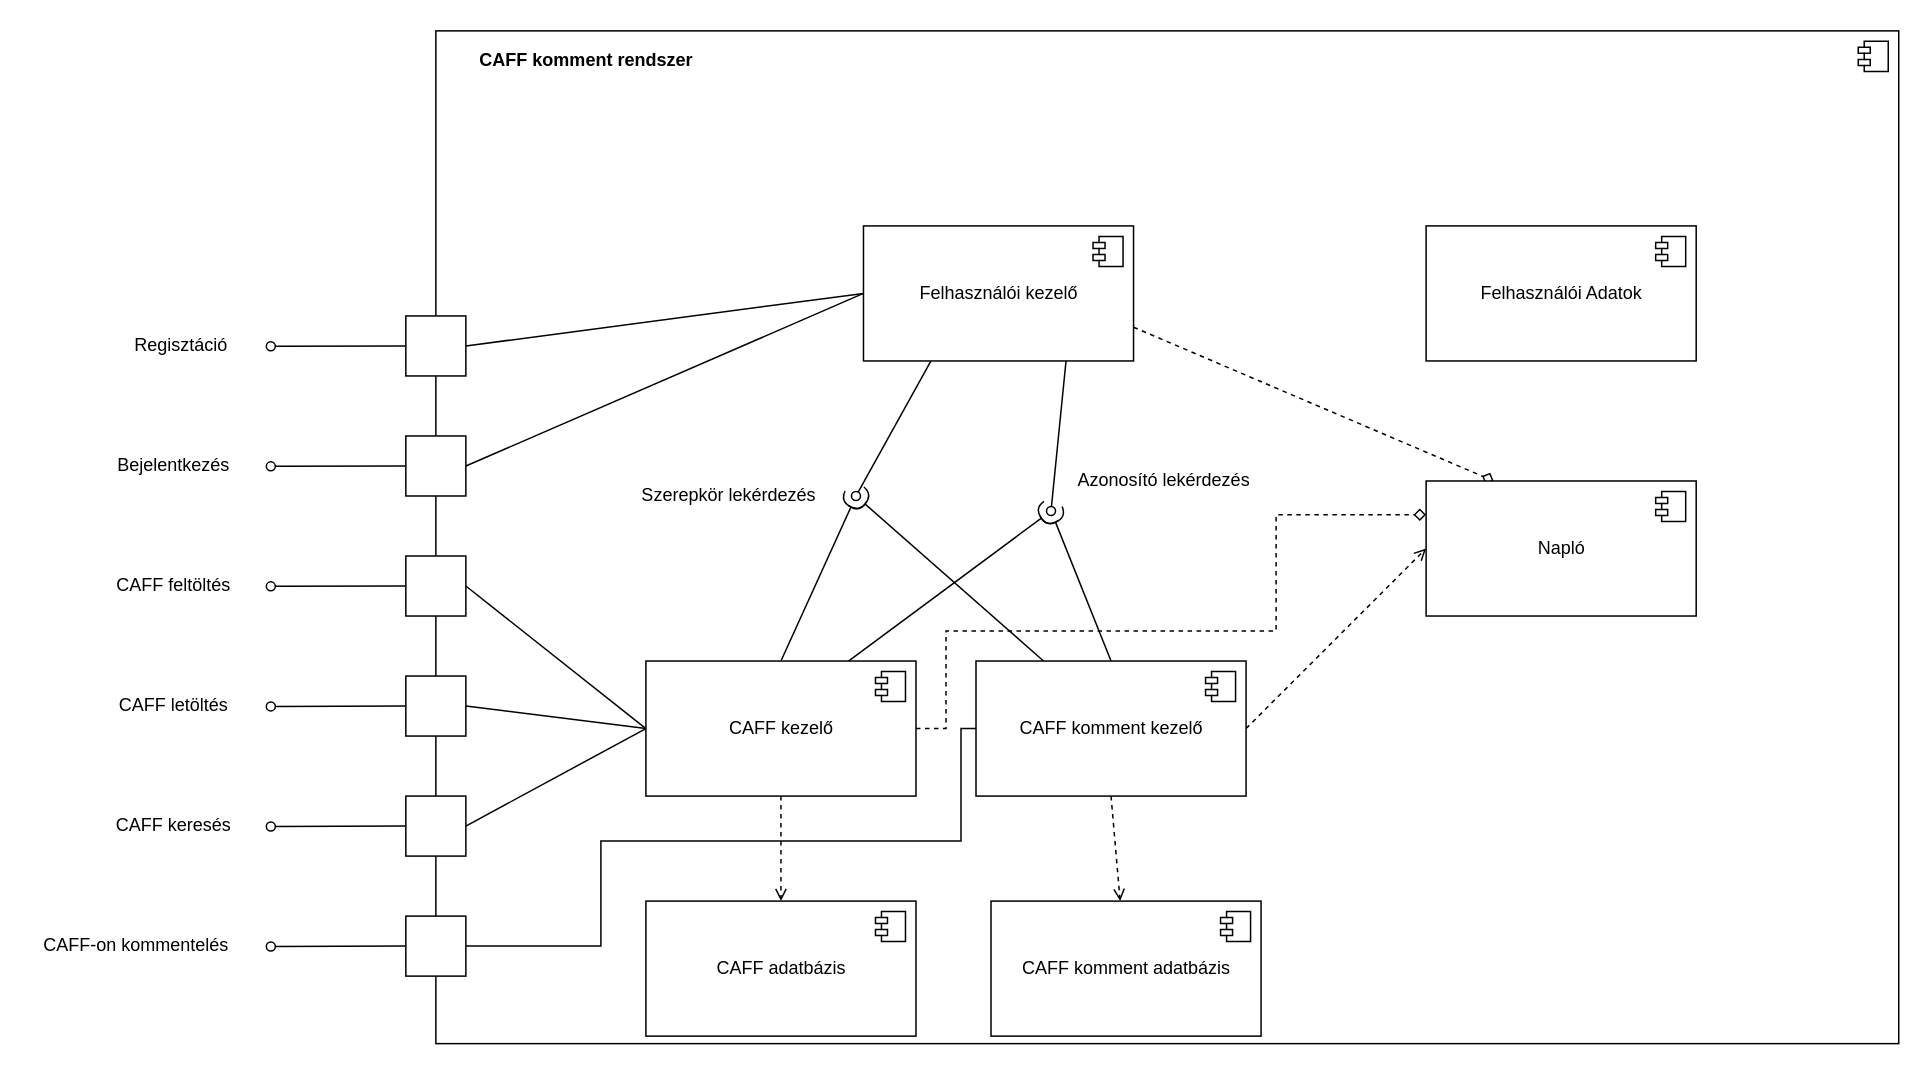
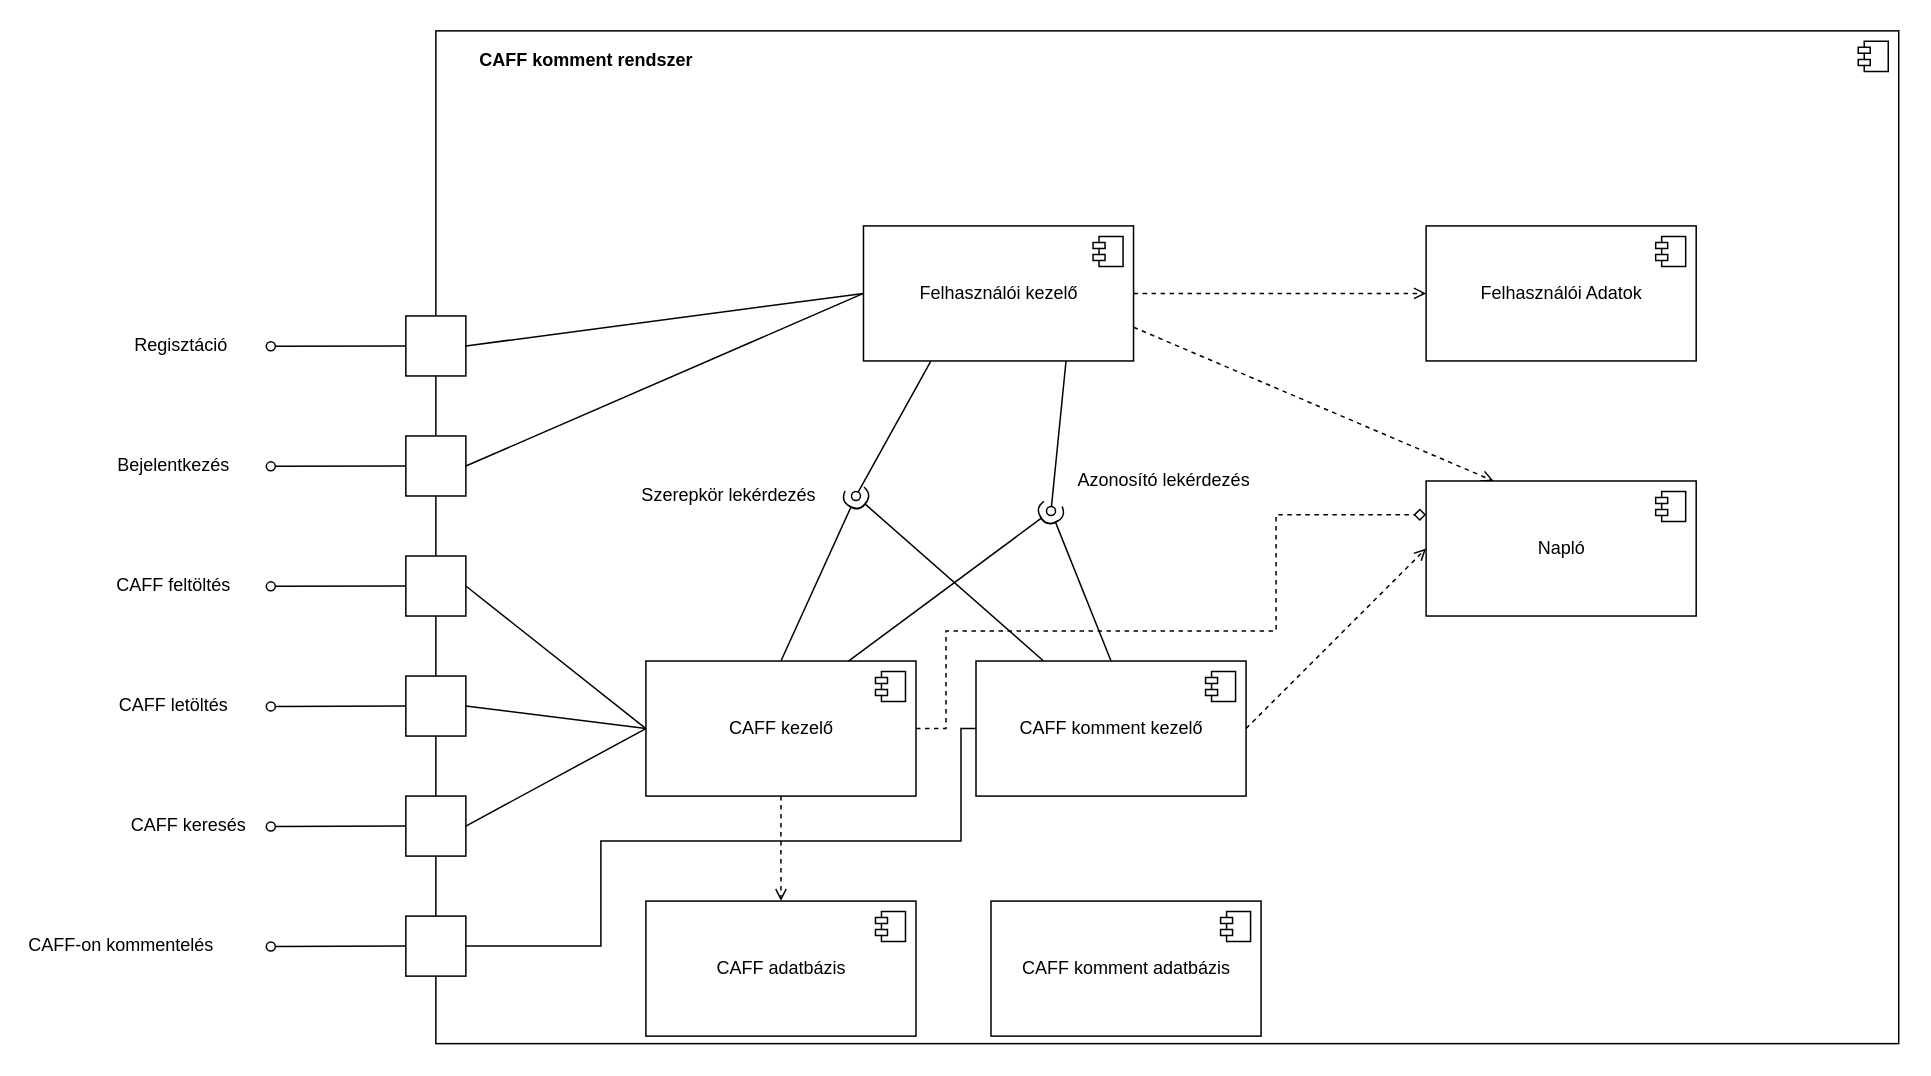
edge "Felhasználói kezelő" -> "Felhasználói Adatok": added
edge "Felhasználói kezelő" -> "Napló": arrowhead diamond -> open
node "CAFF keresés": moved (173, 826) -> (188, 826)
edge "CAFF komment kezelő" -> "CAFF komment adatbázis": removed
node "CAFF-on kommentelés": moved (136, 946) -> (121, 946)
